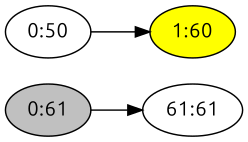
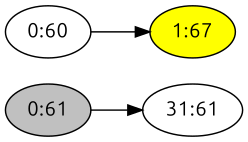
node "0:50": label "0:50" -> "0:60"
node "1:60": label "1:60" -> "1:67"
node "61:61": label "61:61" -> "31:61"
